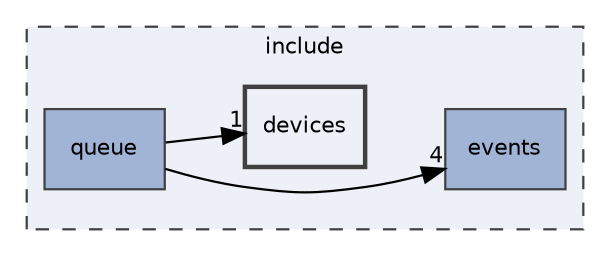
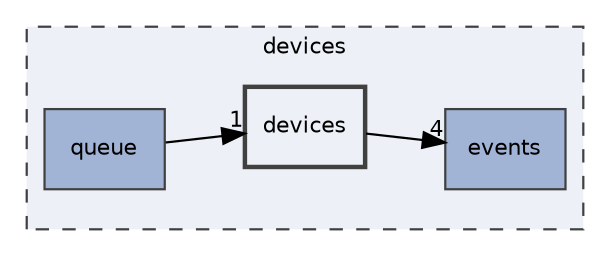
cluster "include": label "include" -> "devices"
edge "queue" -> "events": now "devices" -> "events"
